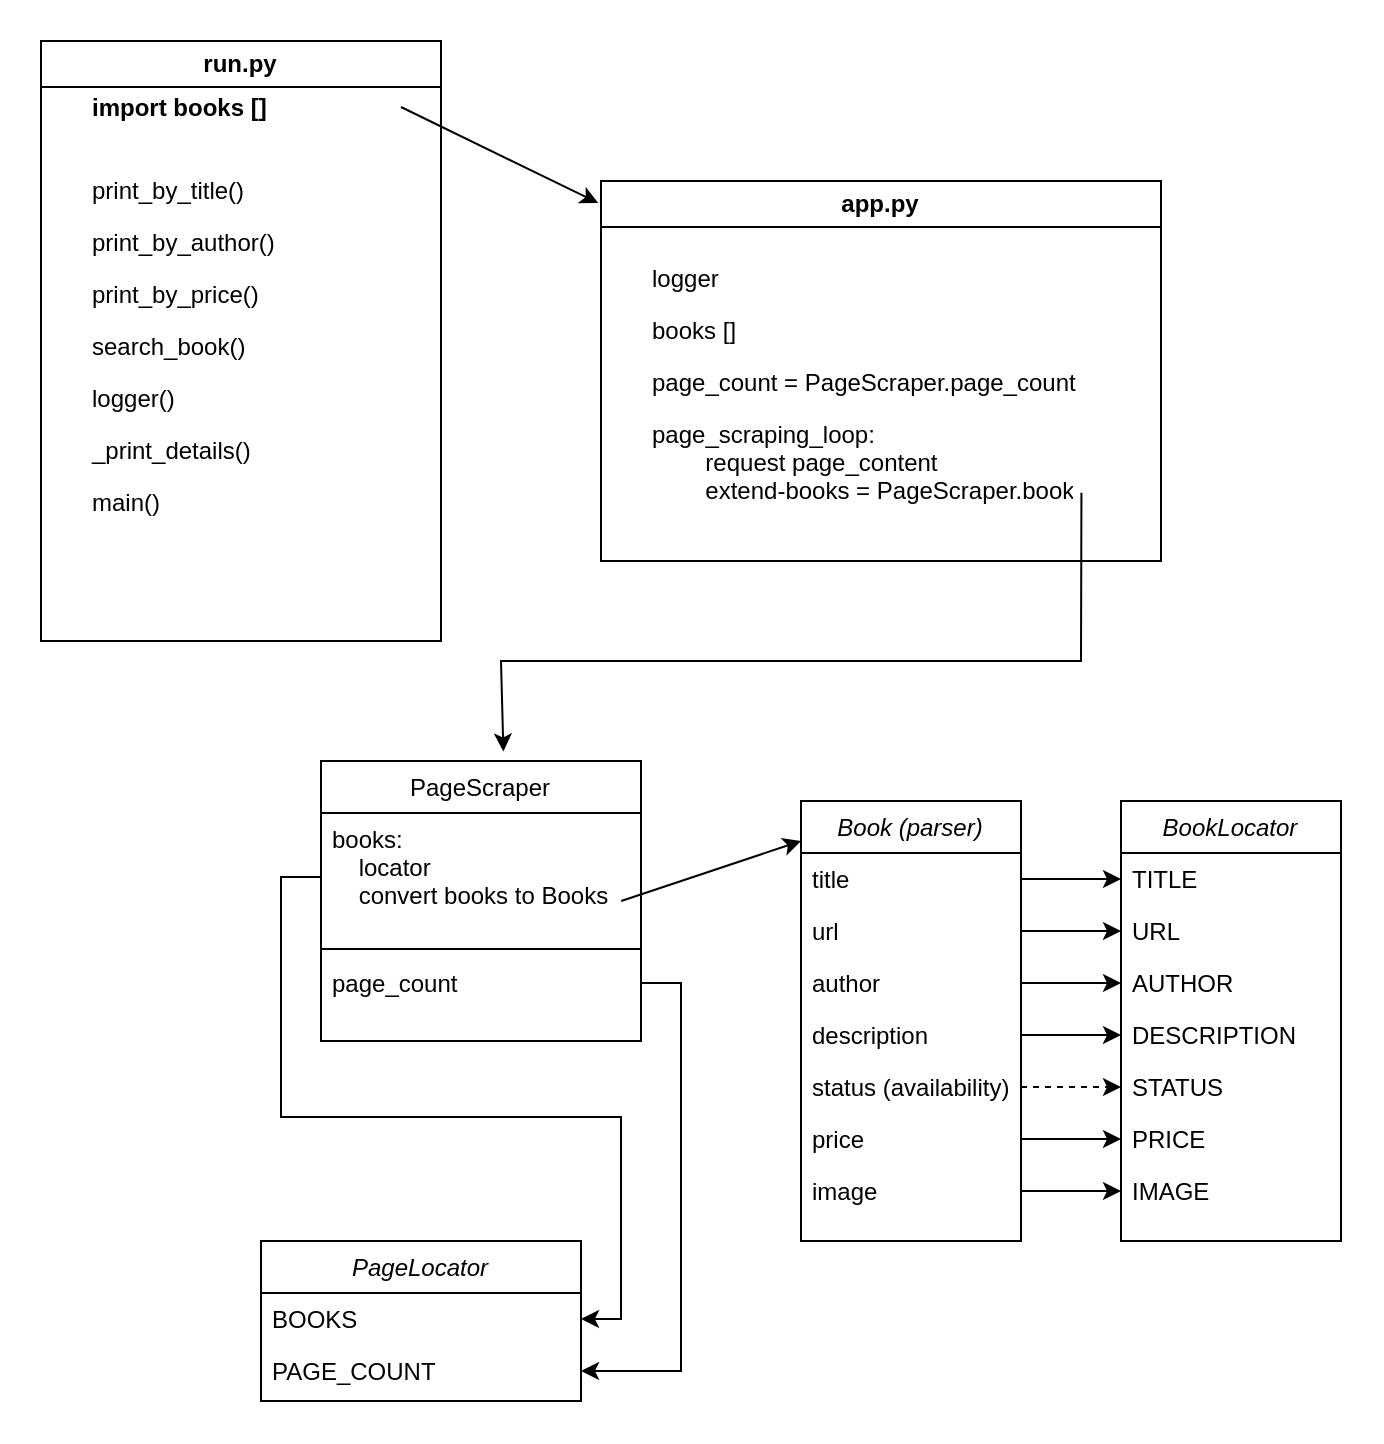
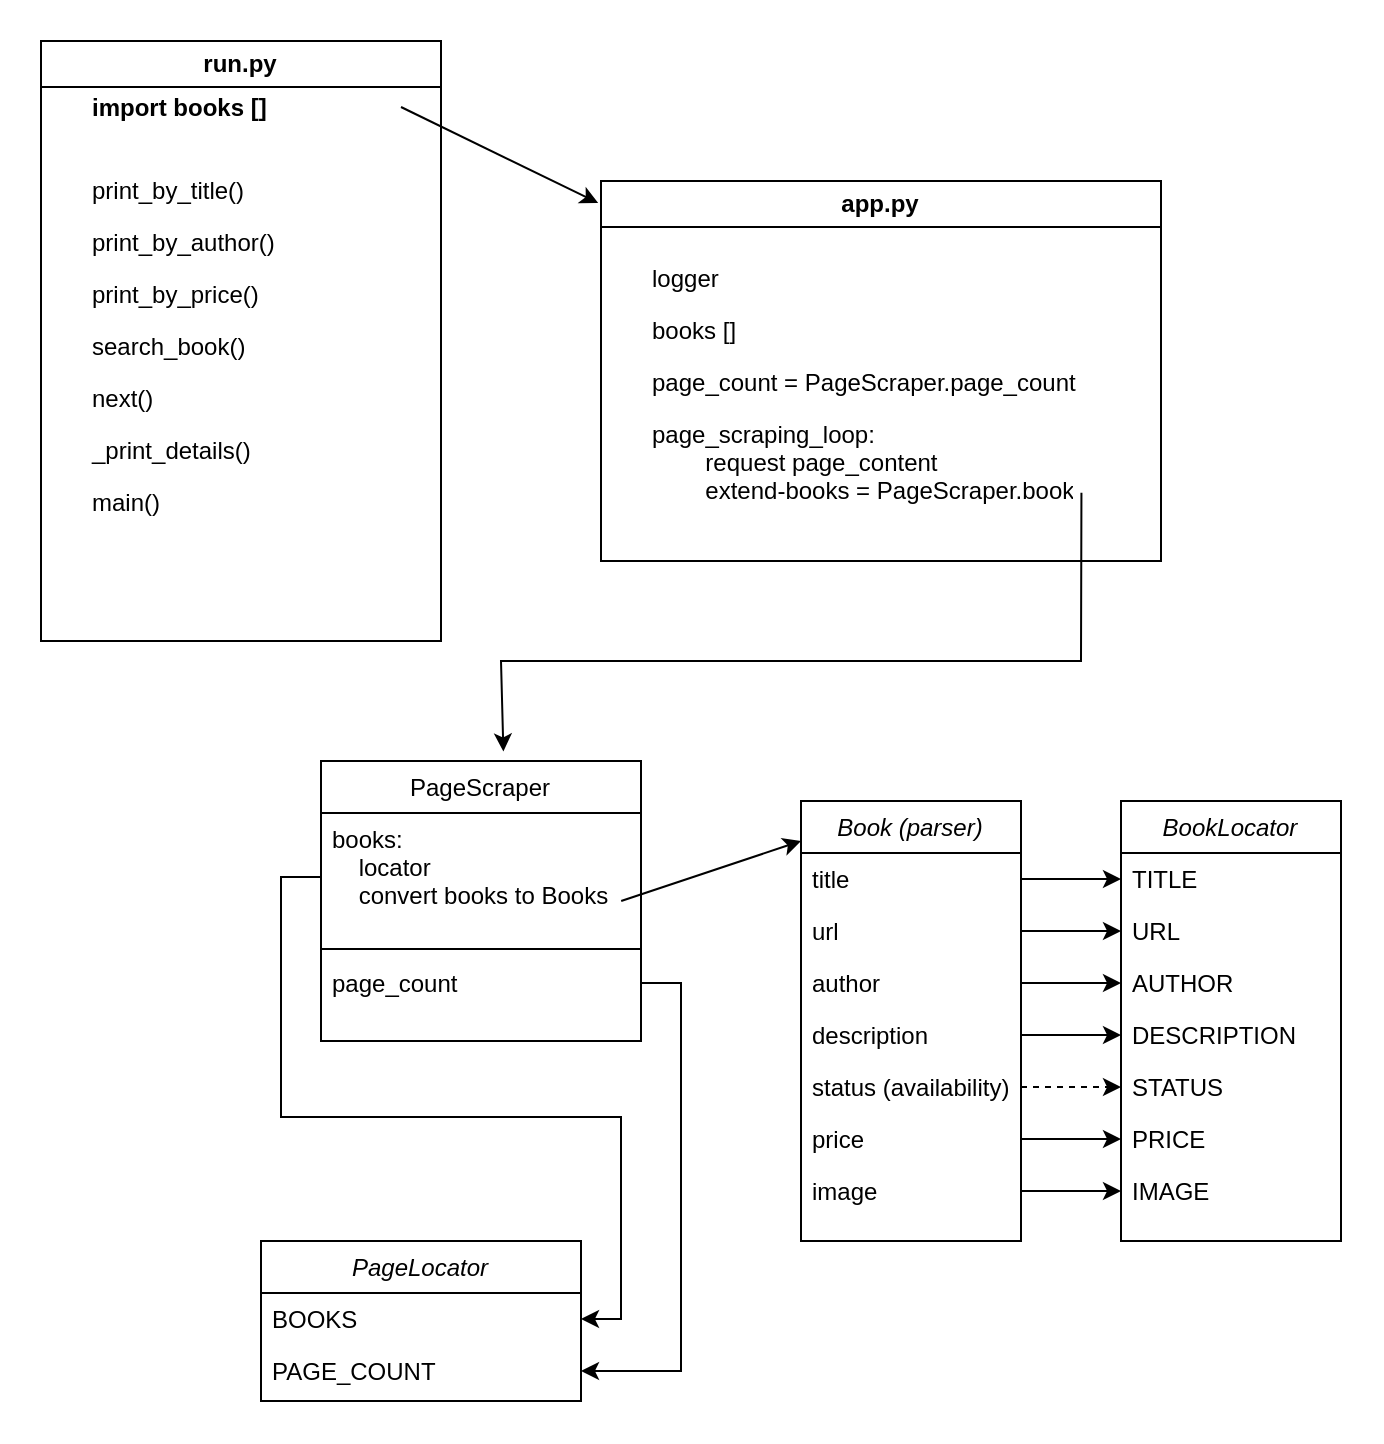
node "logger()": label "logger()" -> "next()"
